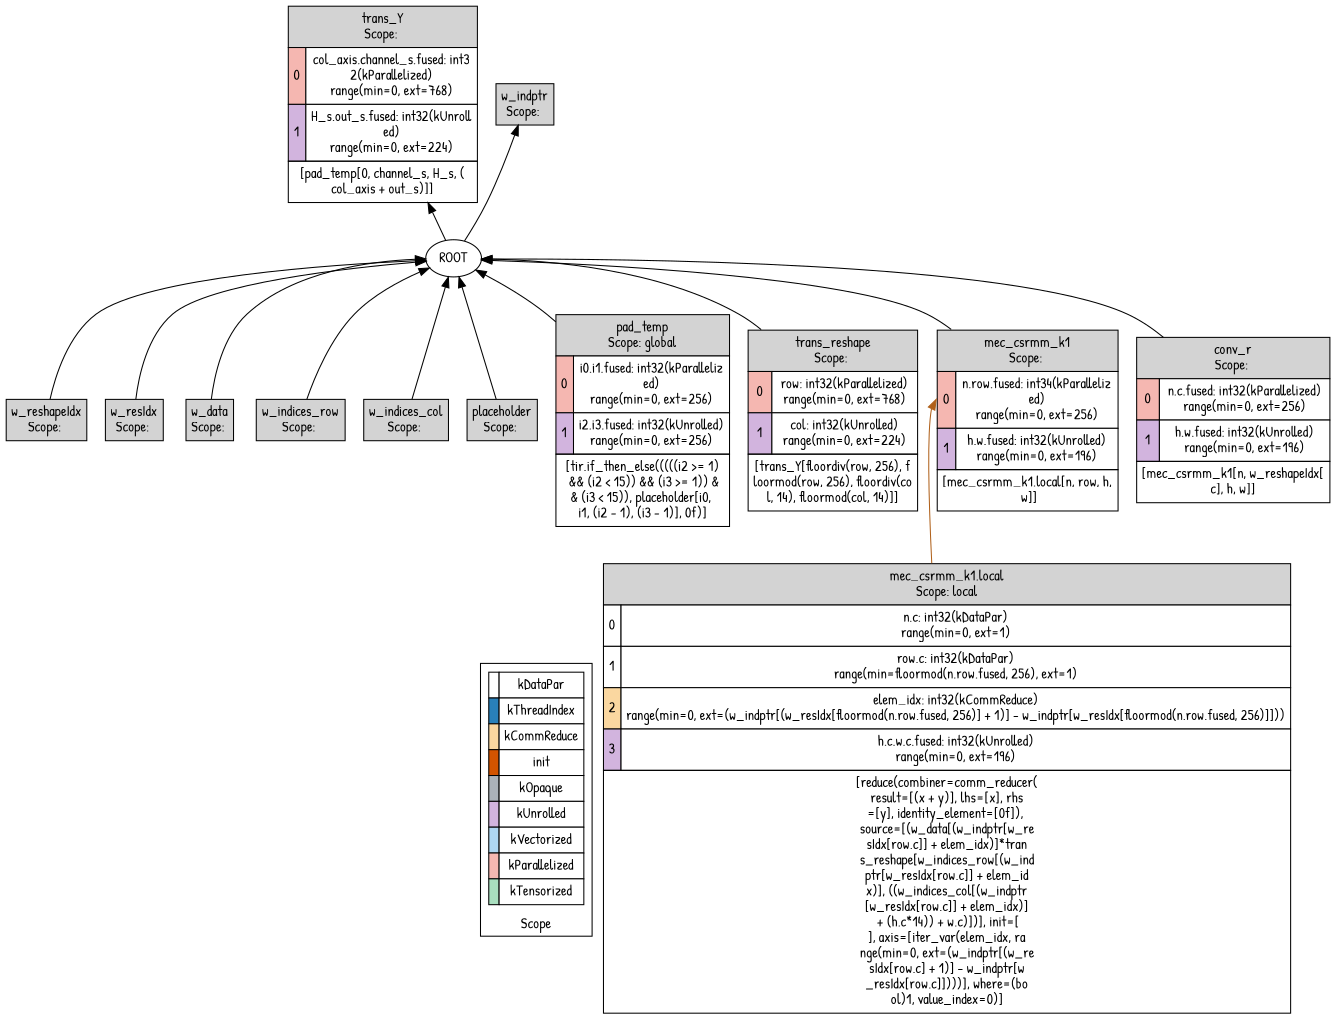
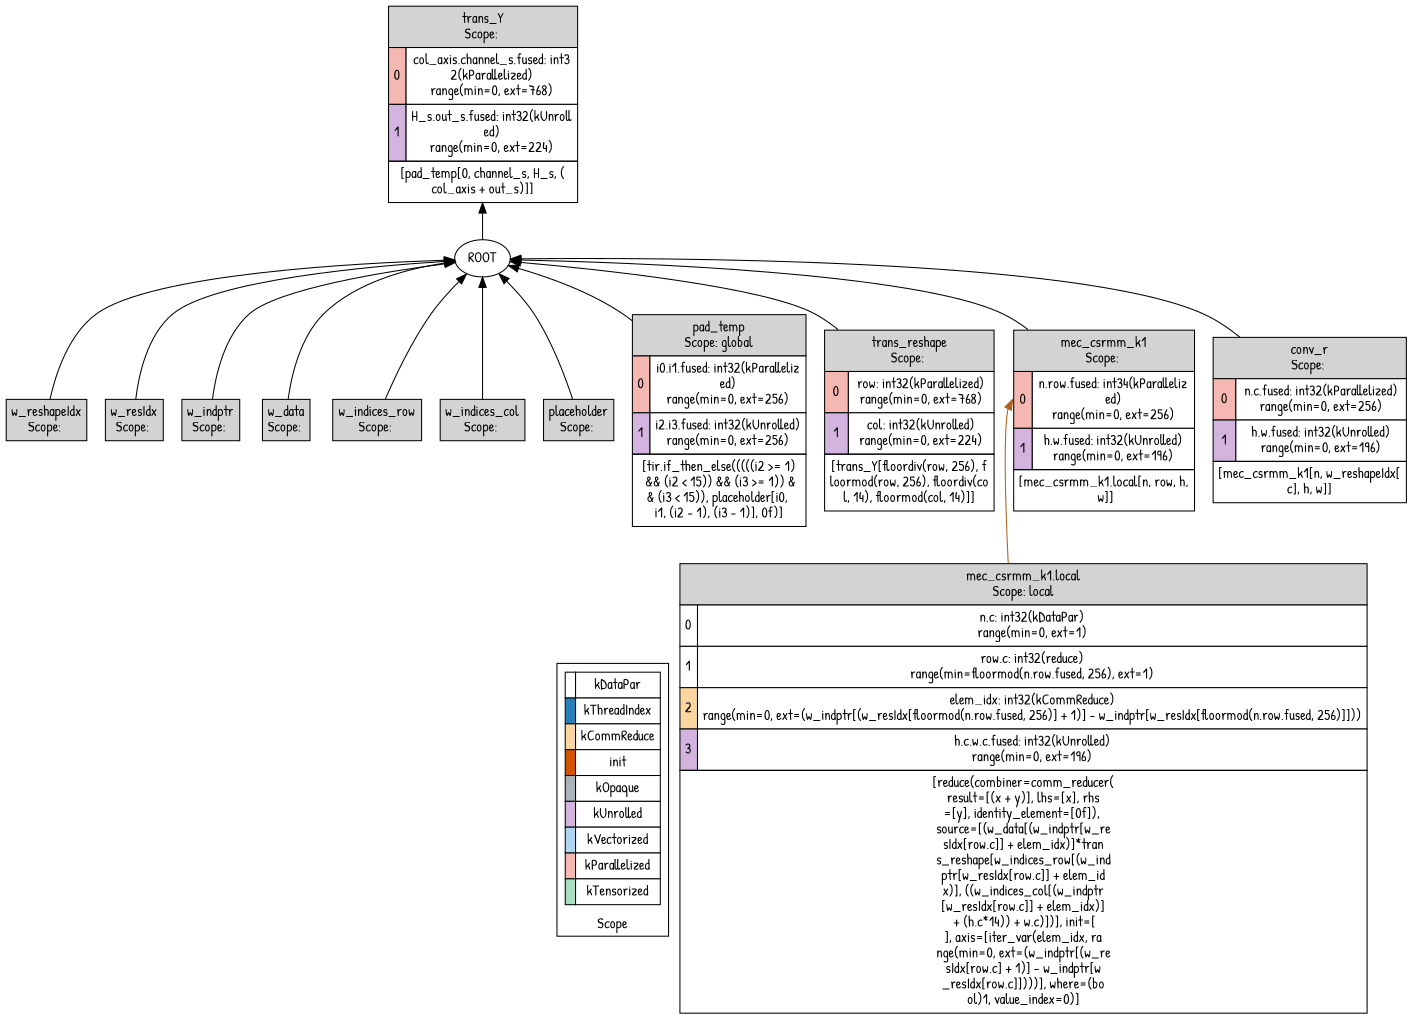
edge "ROOT" -> "w_indptr": reversed
node "mec_csrmm_k1.local": text "row.c: int32(kDataPar)" -> "row.c: int32(reduce)"
